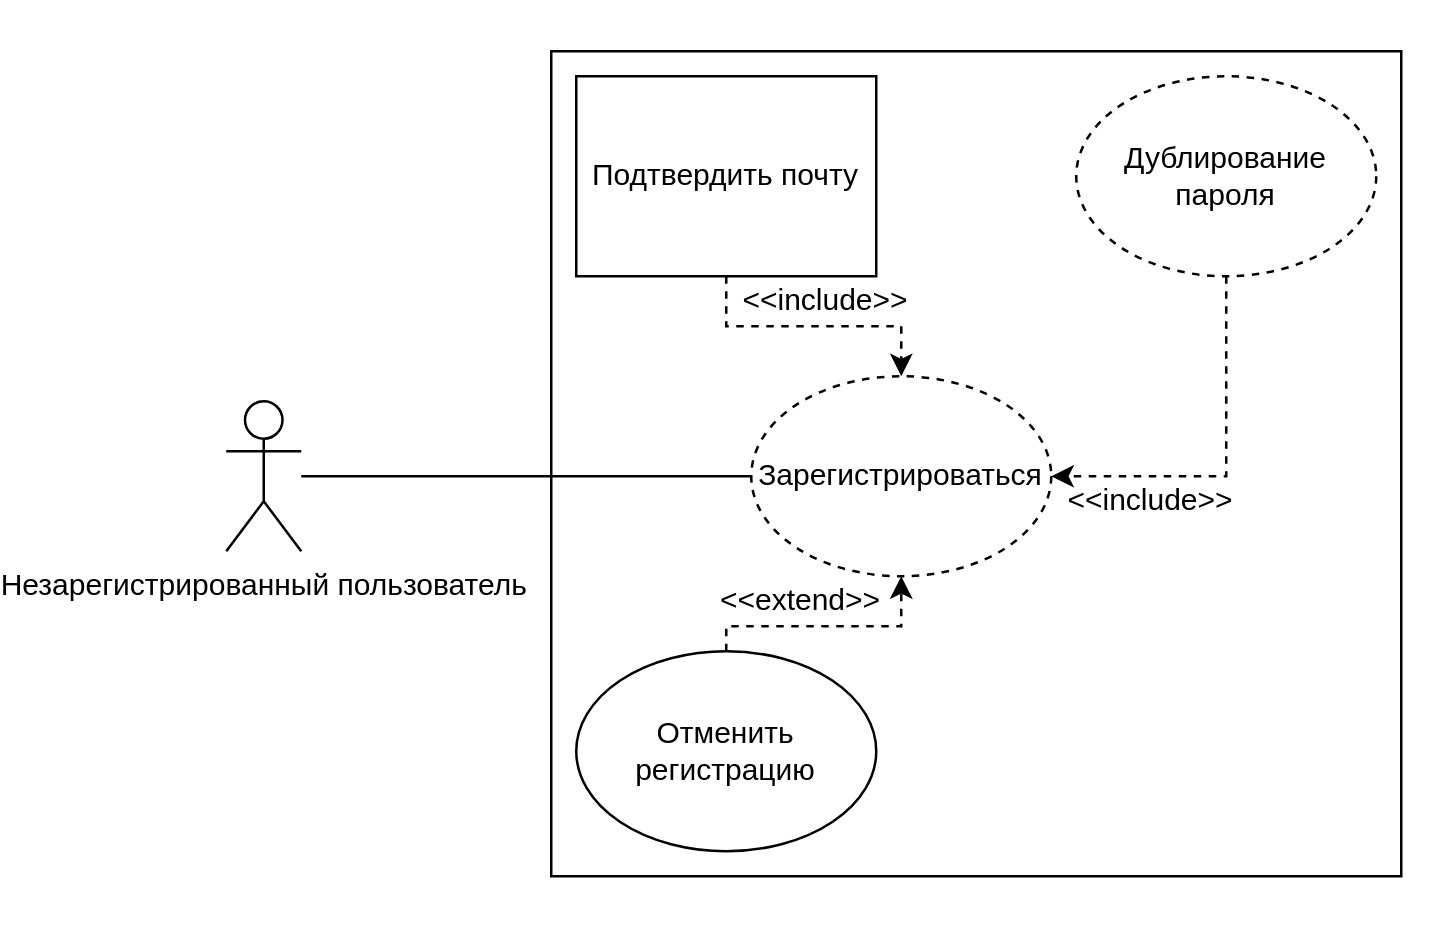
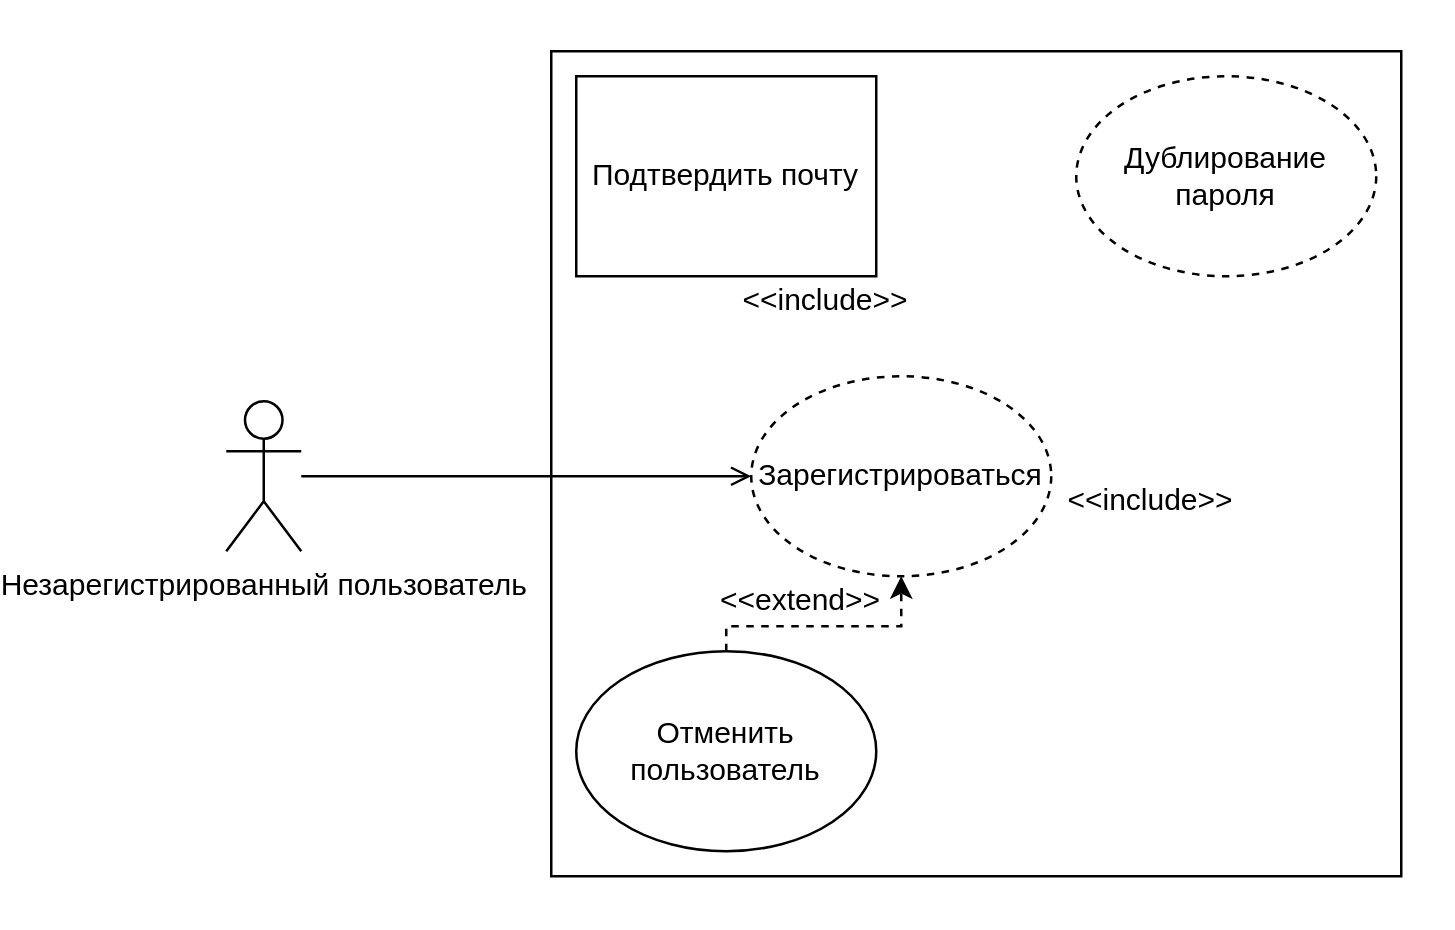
edge "Подтвердить почту" -> "Зарегистрироваться": removed
edge "Дублирование пароля" -> "Зарегистрироваться": removed
edge "Незарегистрированный пользователь" -- "Зарегистрироваться": arrowhead none -> open
node "Отменить регистрацию": label "Отменить регистрацию" -> "Отменить пользователь"
